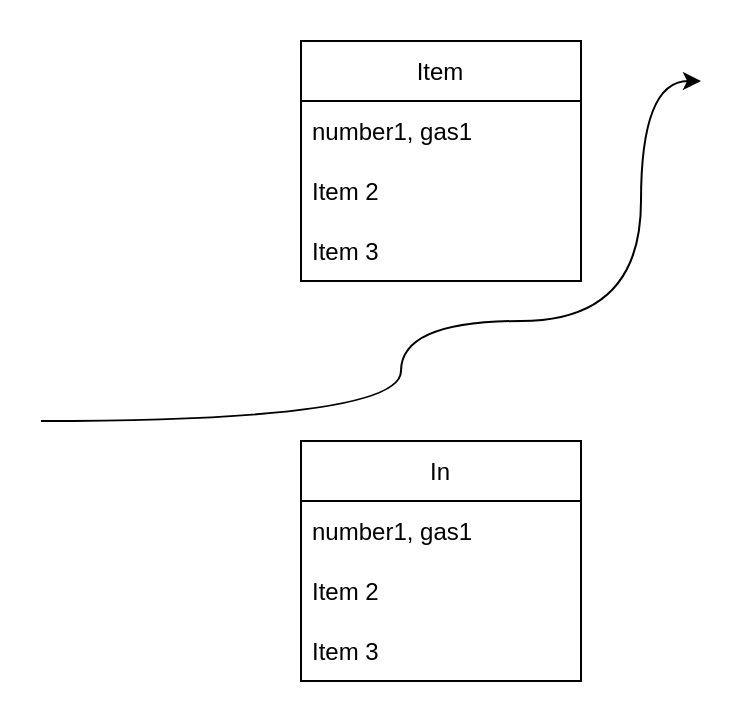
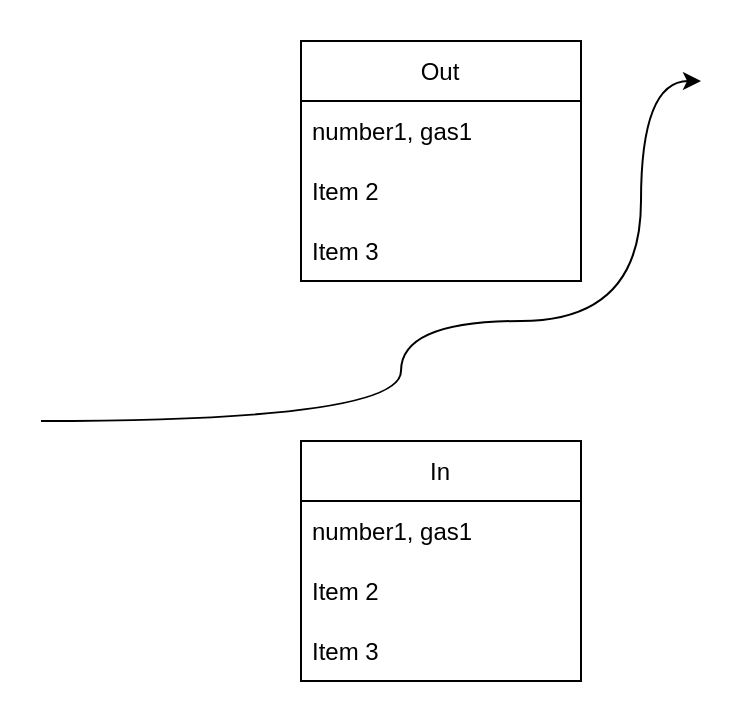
node "Item": label "Item" -> "Out"
